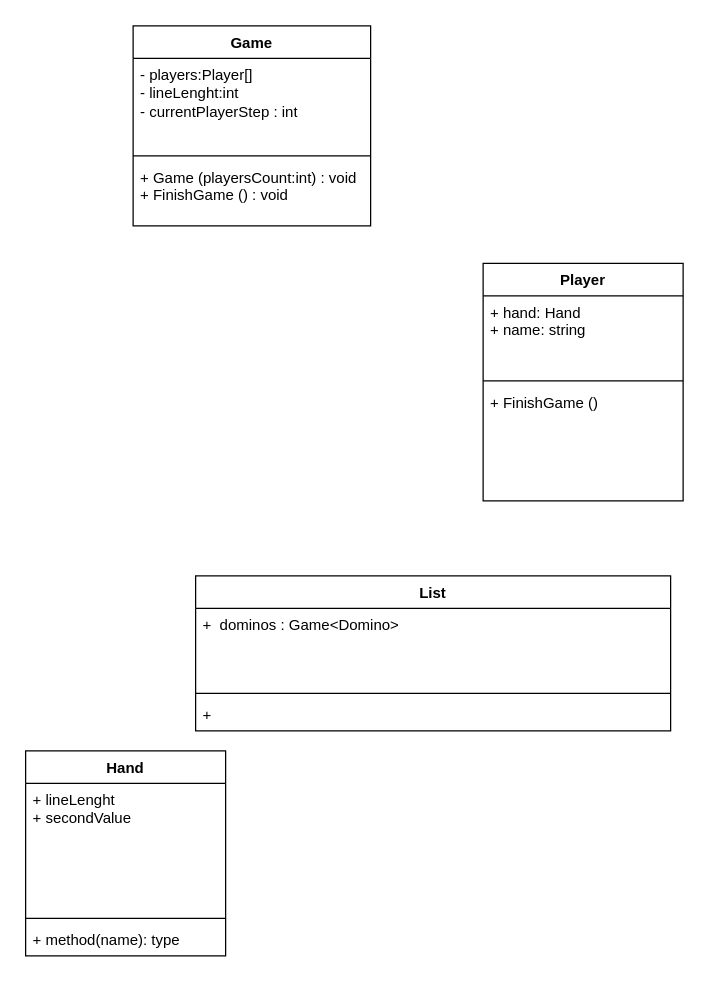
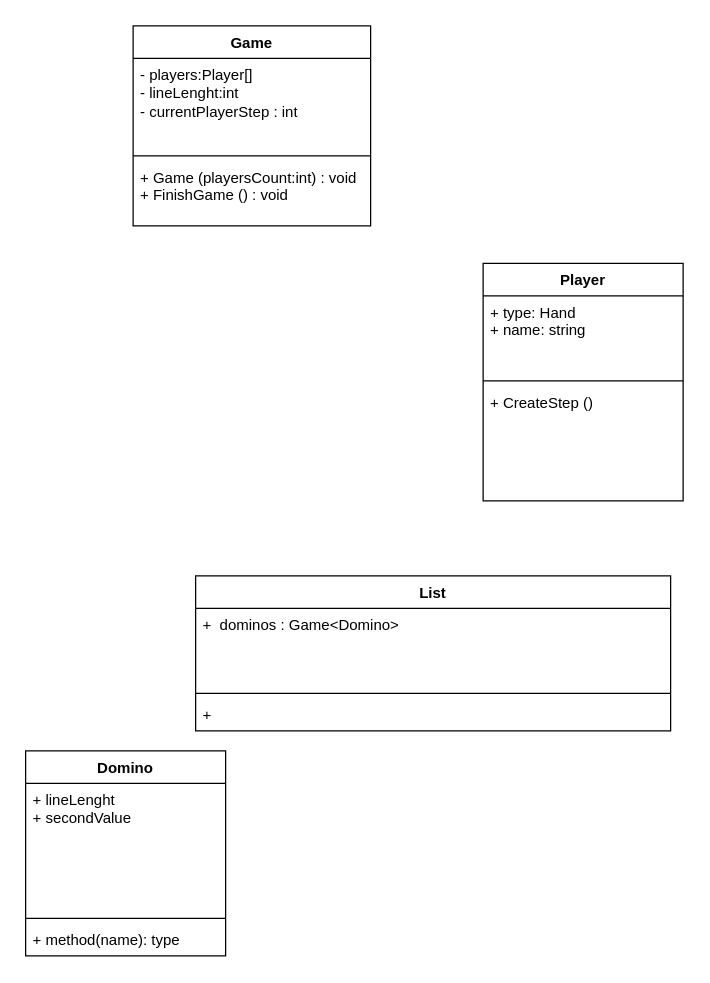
node "+ hand: Hand + name: string": label "+ hand: Hand + name: string" -> "+ type: Hand + name: string"
node "+ FinishGame ()": label "+ FinishGame ()" -> "+ CreateStep ()"
node "Hand": label "Hand" -> "Domino"
